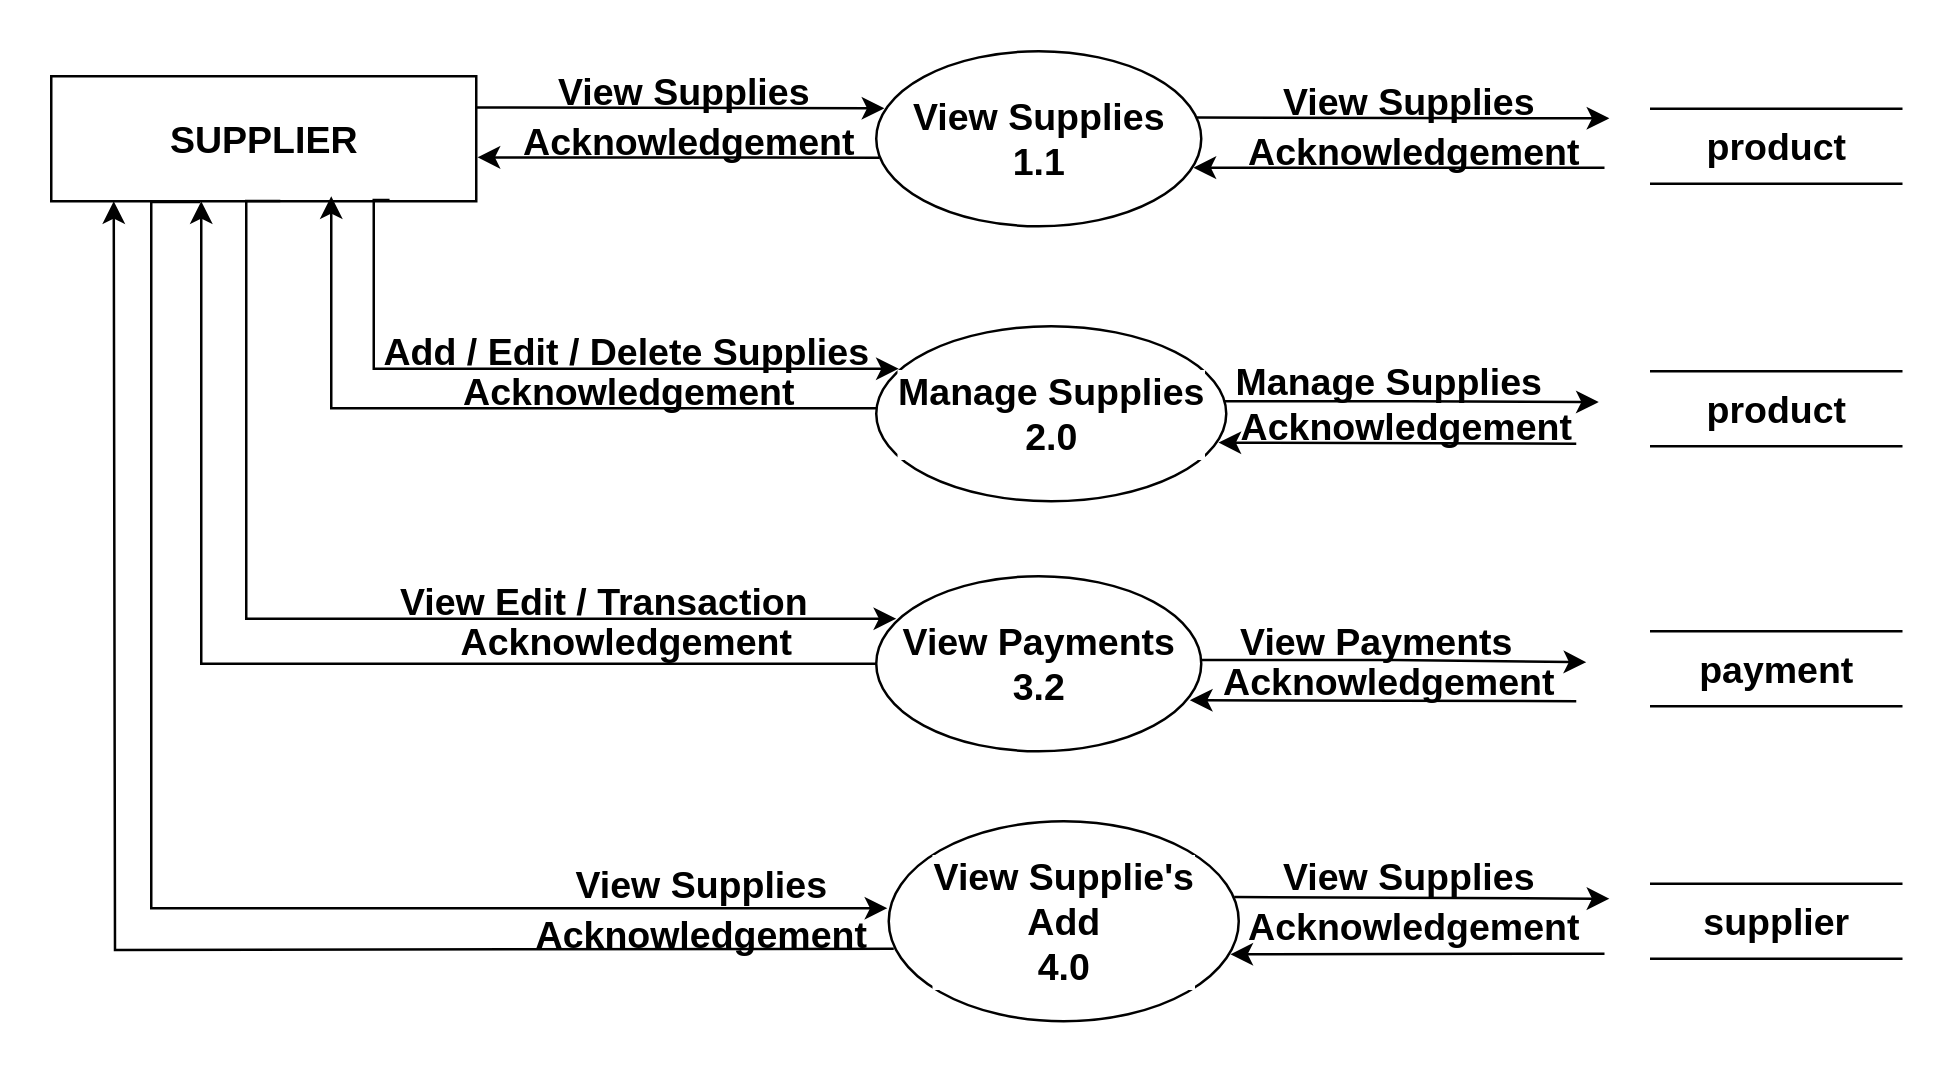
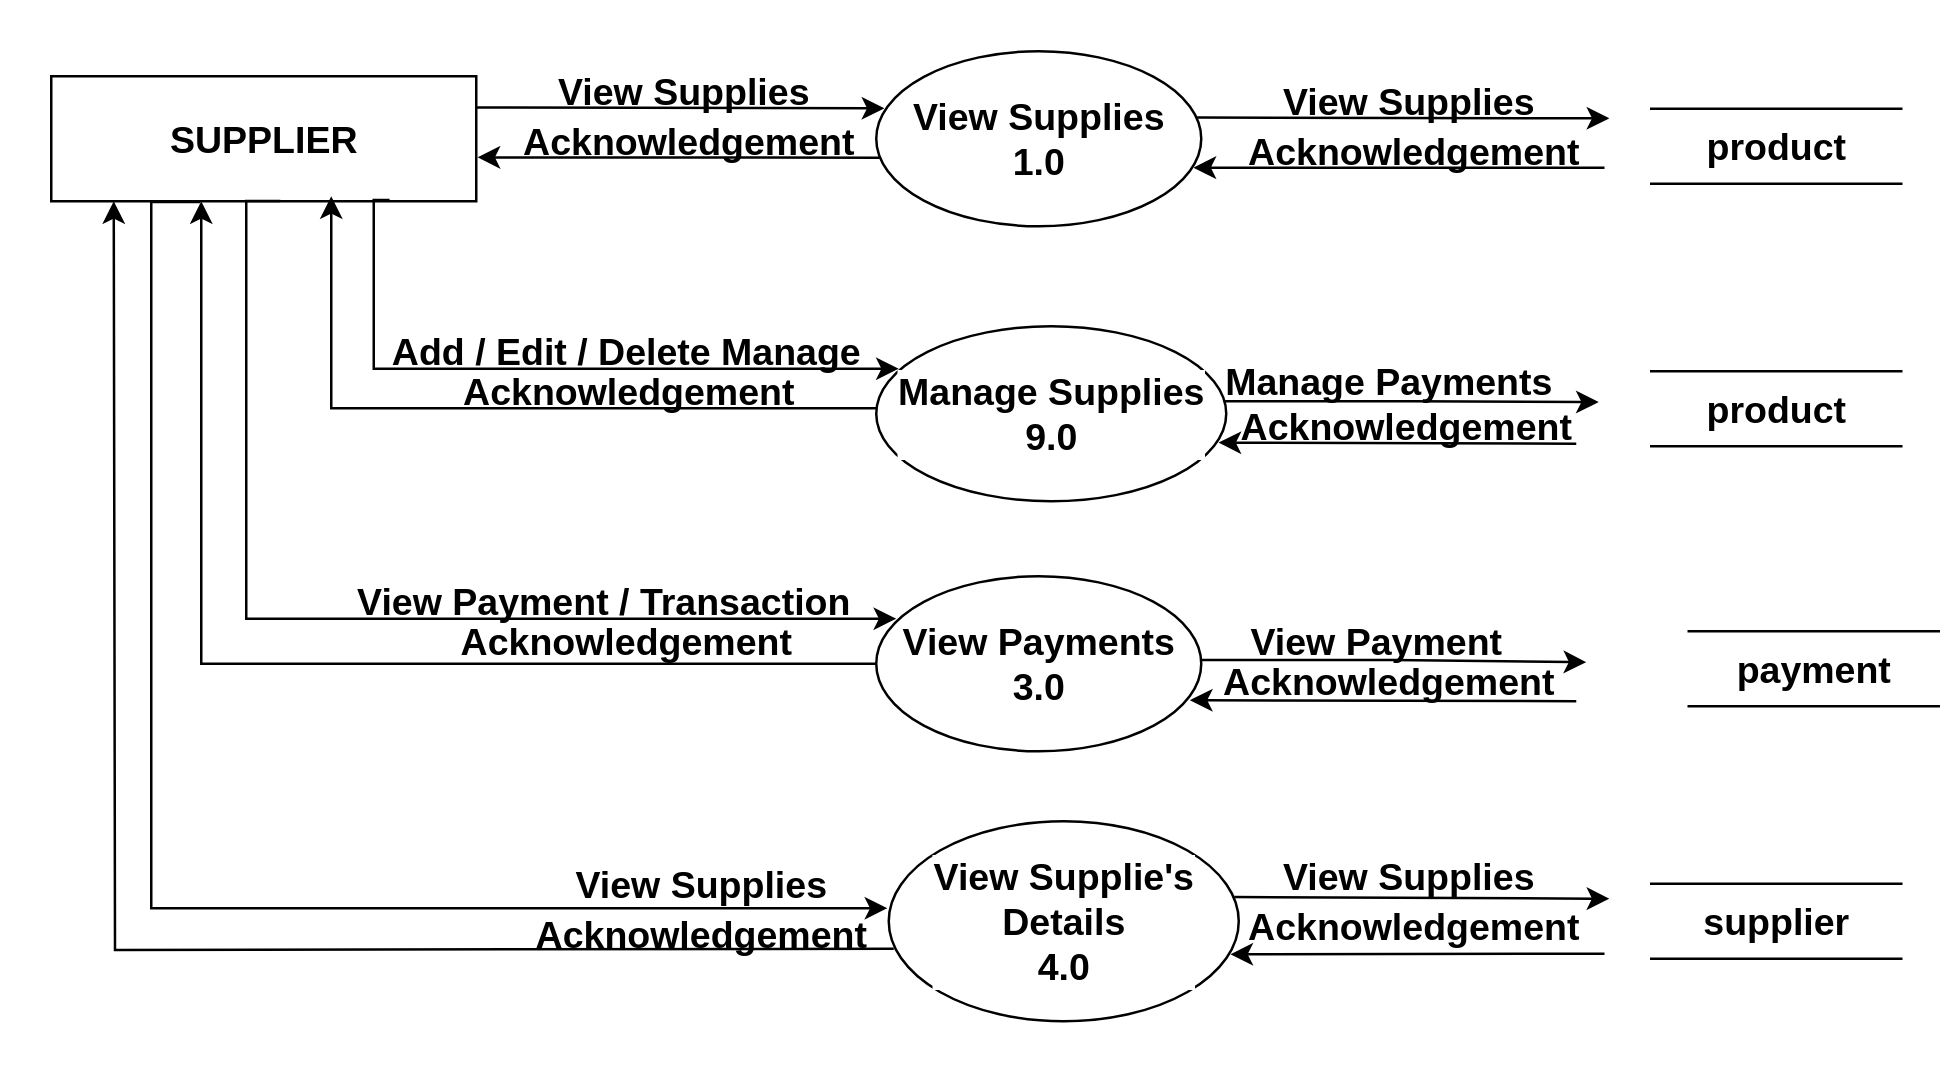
node "View Supplies 1.1": label "View Supplies 1.1" -> "View Supplies 1.0"
node "Add / Edit / Delete Supplies": label "Add / Edit / Delete Supplies" -> "Add / Edit / Delete Manage"
node "Manage Supplies": label "Manage Supplies" -> "Manage Payments"
node "Manage Supplies 2.0": label "Manage Supplies 2.0" -> "Manage Supplies 9.0"
node "View Edit / Transaction": label "View Edit / Transaction" -> "View Payment / Transaction"
node "View Payments": label "View Payments" -> "View Payment"
node "View Payments 3.2": label "View Payments 3.2" -> "View Payments 3.0"
node "payment": moved (1776, 669) -> (1814, 669)
node "View Supplie's Add 4.0": label "View Supplie's Add 4.0" -> "View Supplie's Details 4.0"
